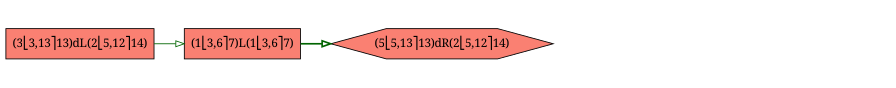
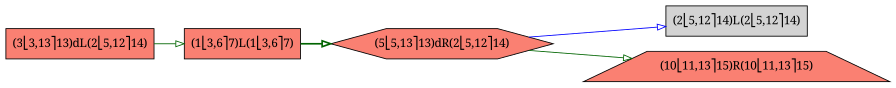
node "(2⎣5,12⎤14)L(2⎣5,12⎤14)": added
node "(10⎣11,13⎤15)R(10⎣11,13⎤15)": added
